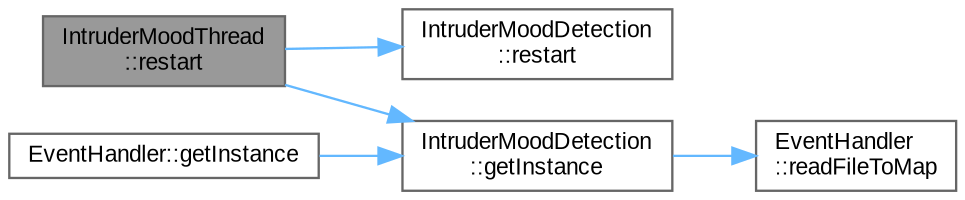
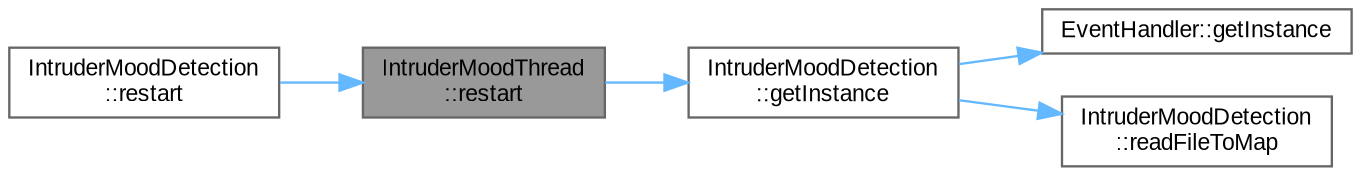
edge "IntruderMoodThread ::restart" -> "IntruderMoodDetection ::restart": reversed
edge "EventHandler::getInstance" -> "IntruderMoodDetection ::getInstance": reversed
node "EventHandler ::readFileToMap": label "EventHandler ::readFileToMap" -> "IntruderMoodDetection ::readFileToMap"
